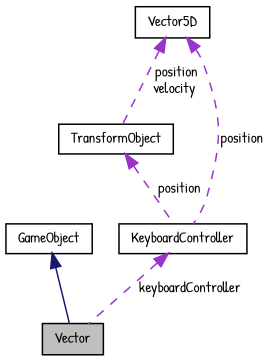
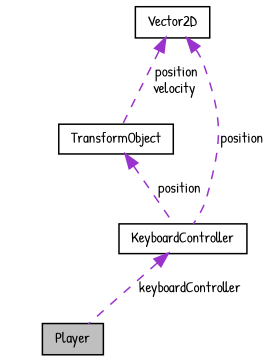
node "Vector5D": label "Vector5D" -> "Vector2D"
node "GameObject": removed
node "Vector": label "Vector" -> "Player"
